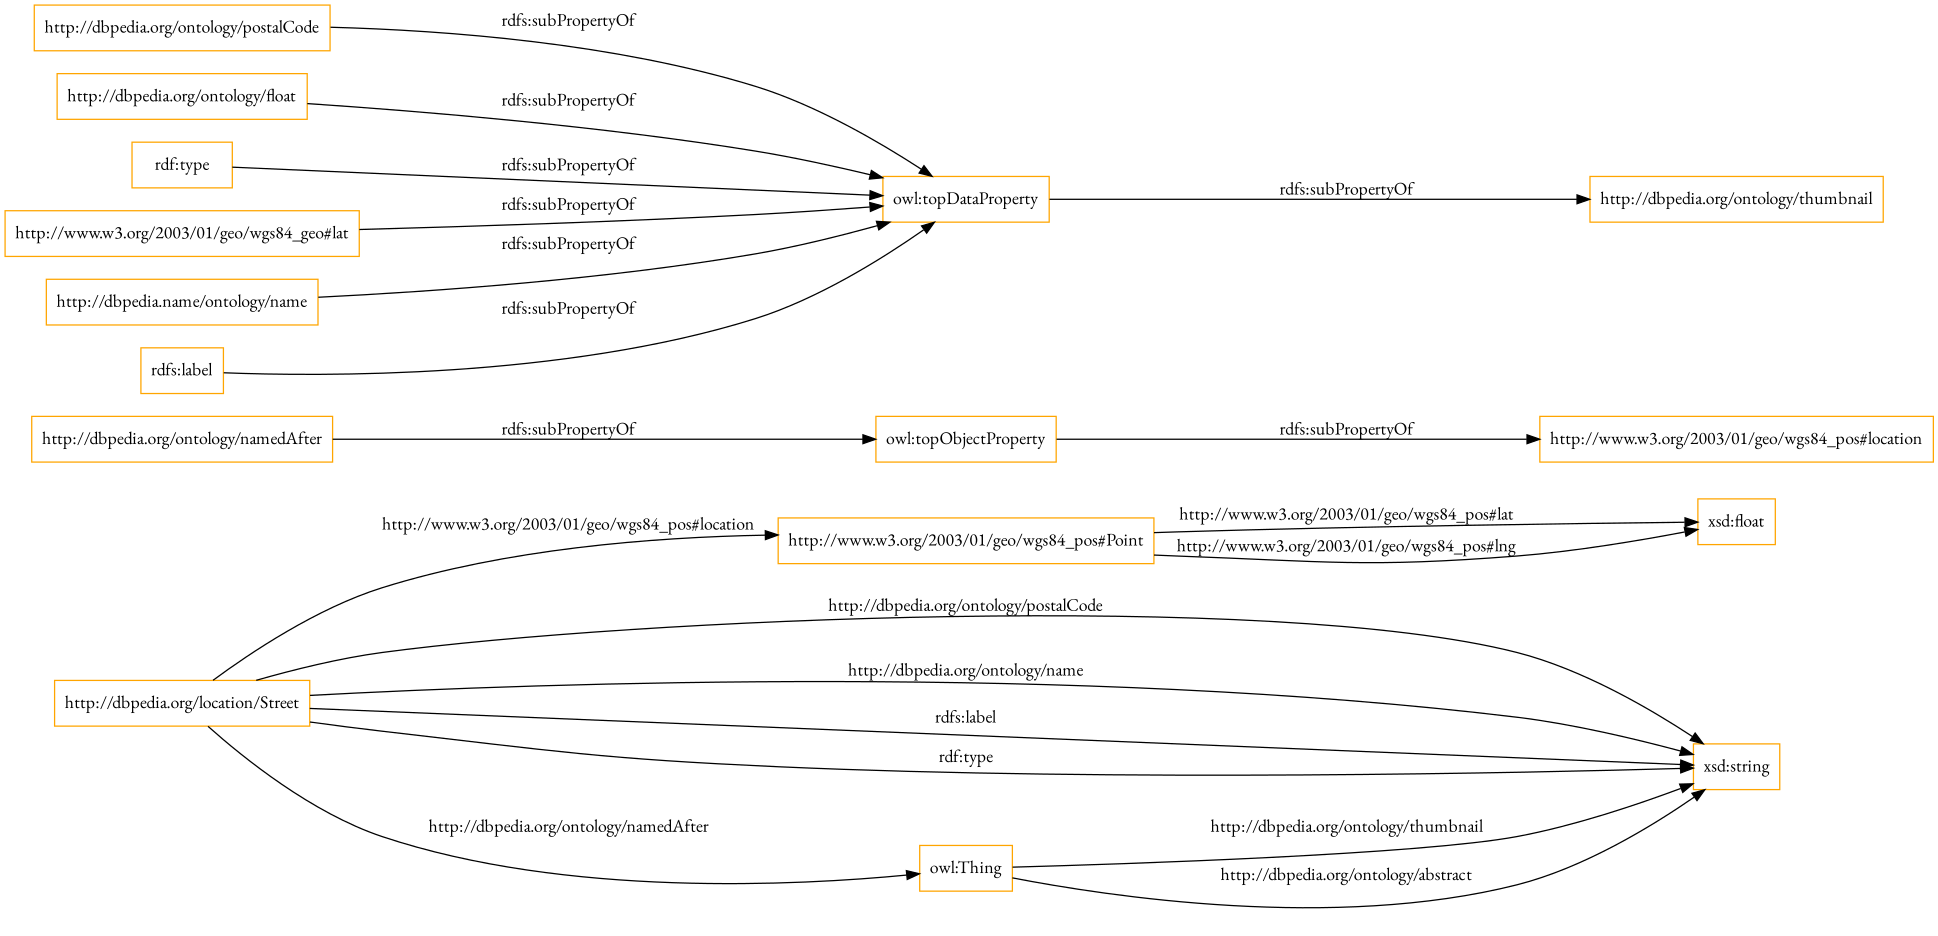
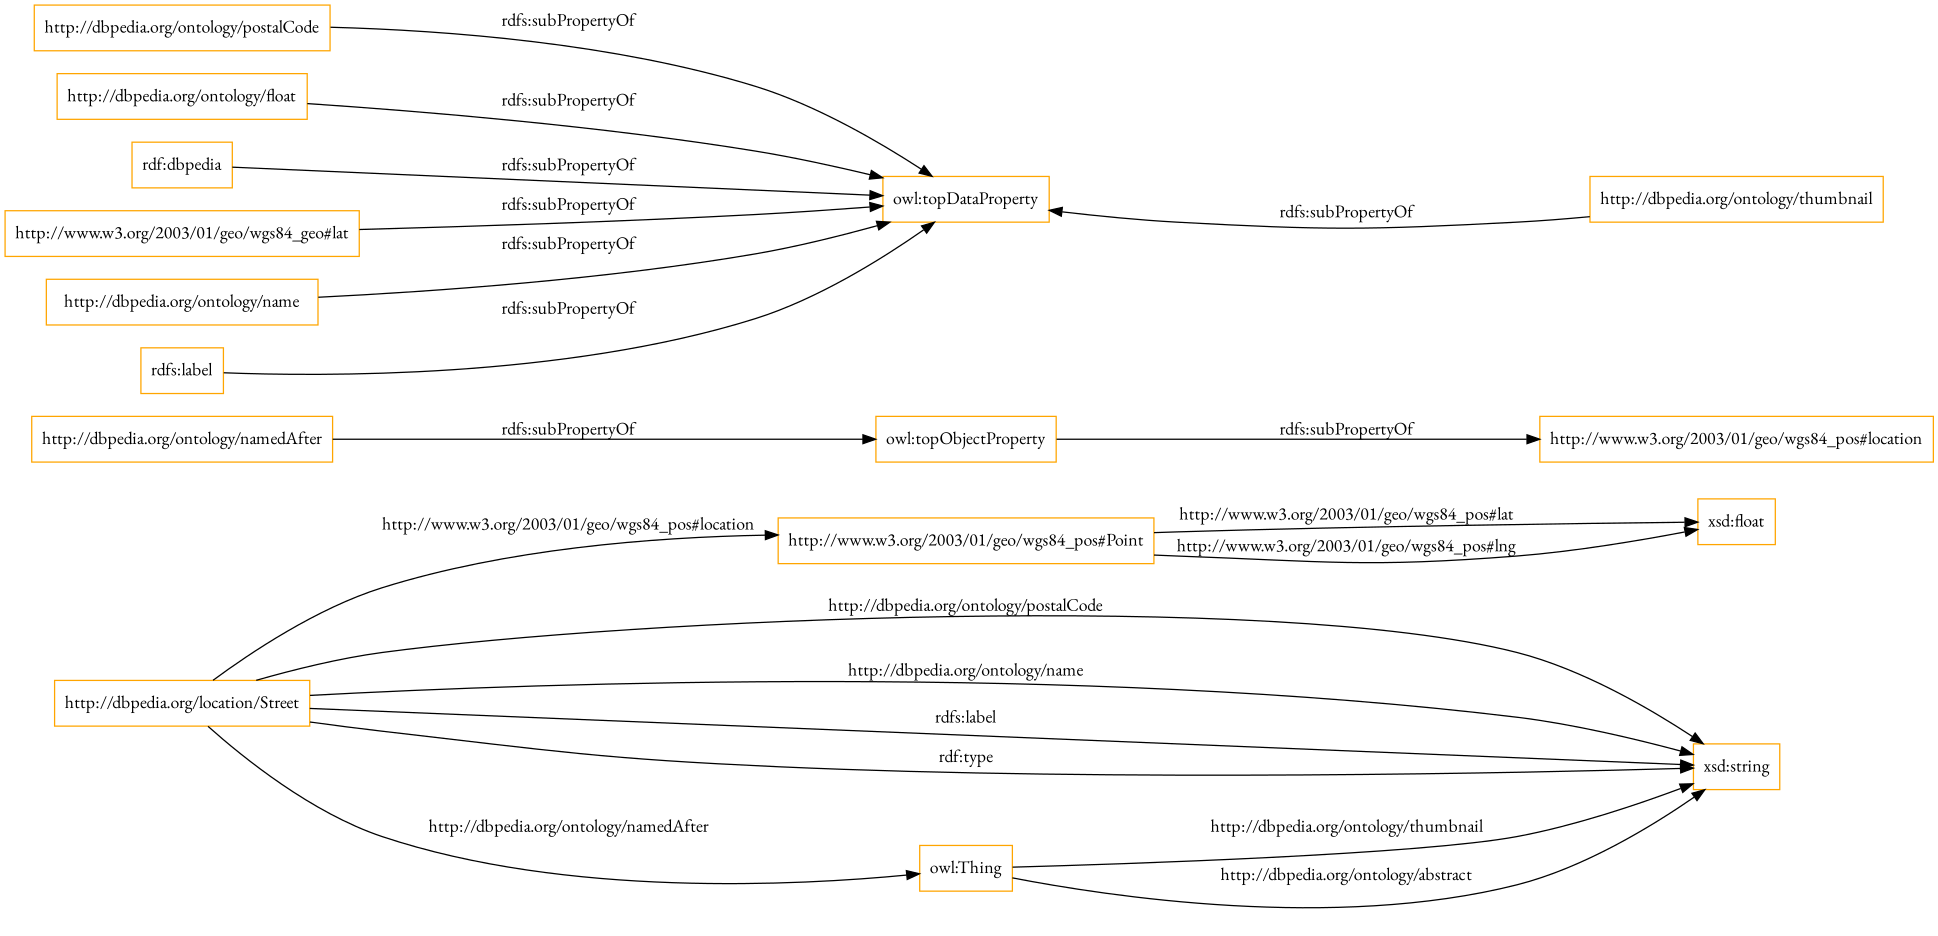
node "rdf:type": label "rdf:type" -> "rdf:dbpedia"
edge "owl:topDataProperty" -> "http://dbpedia.org/ontology/thumbnail": reversed
node "http://dbpedia.name/ontology/name": label "http://dbpedia.name/ontology/name" -> "http://dbpedia.org/ontology/name"
